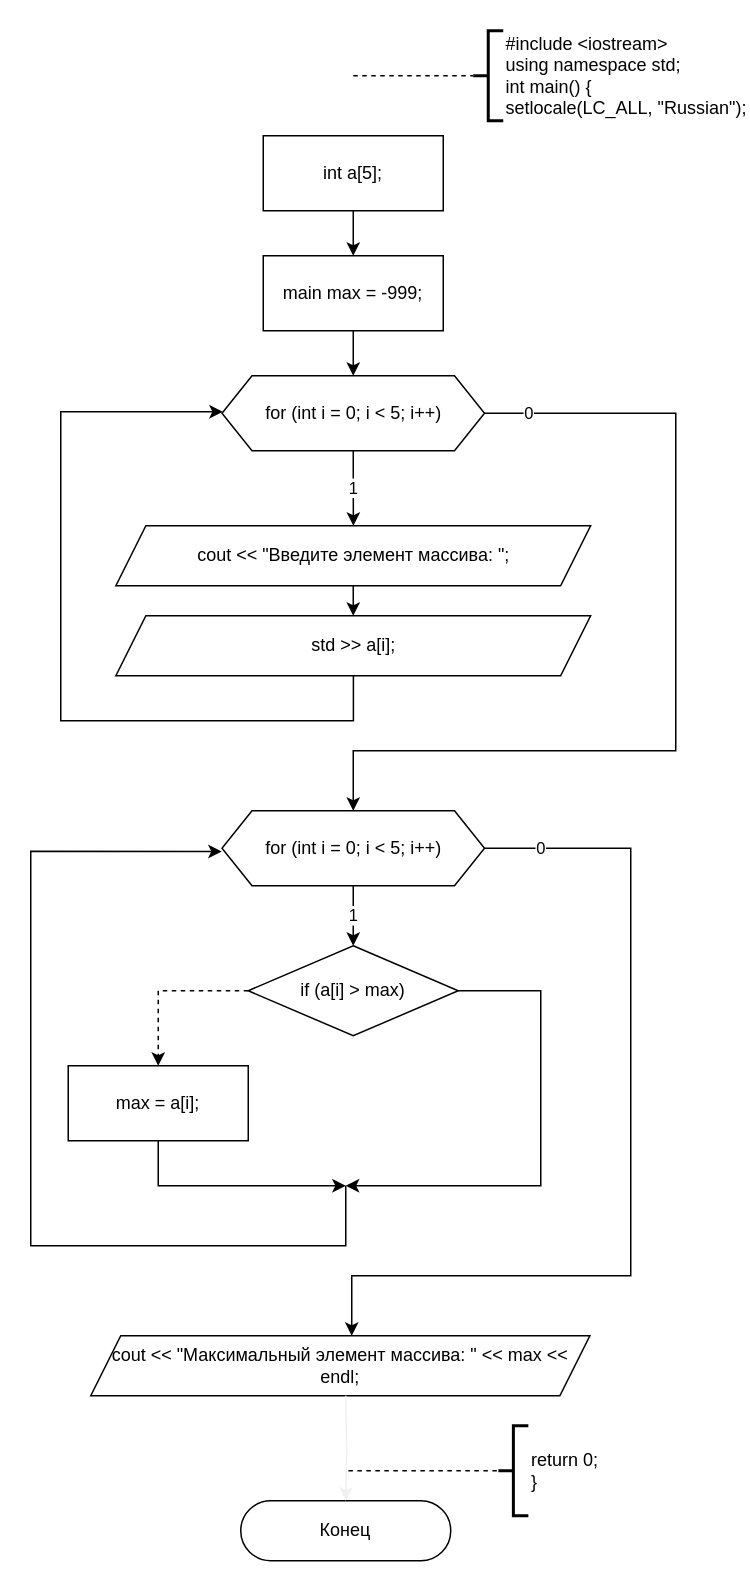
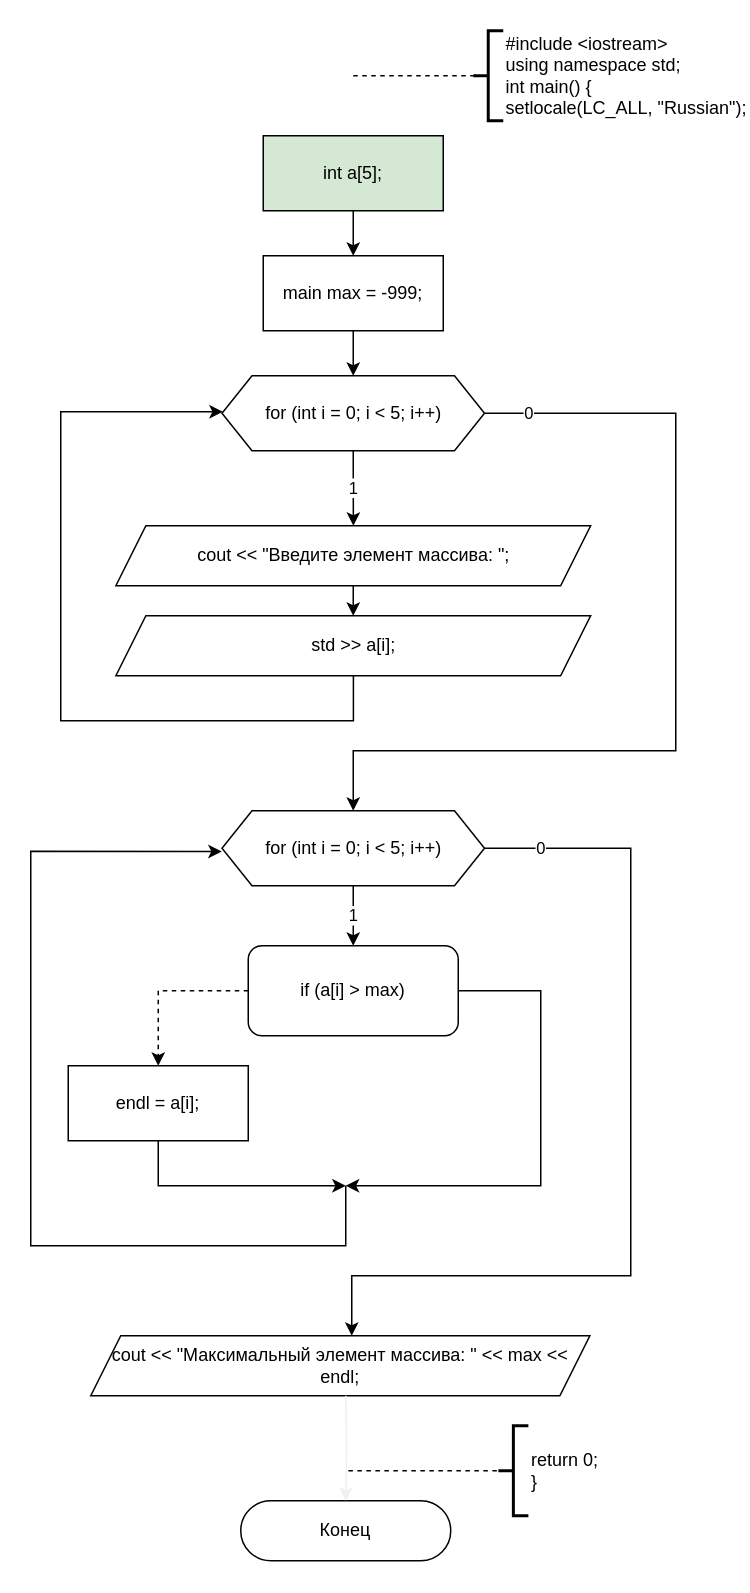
node "int a[5];": fillcolor #ffffff -> #d5e8d4
node "if (a[i] > max)": shape diamond -> rounded rectangle
node "max = a[i];": label "max = a[i];" -> "endl = a[i];"
